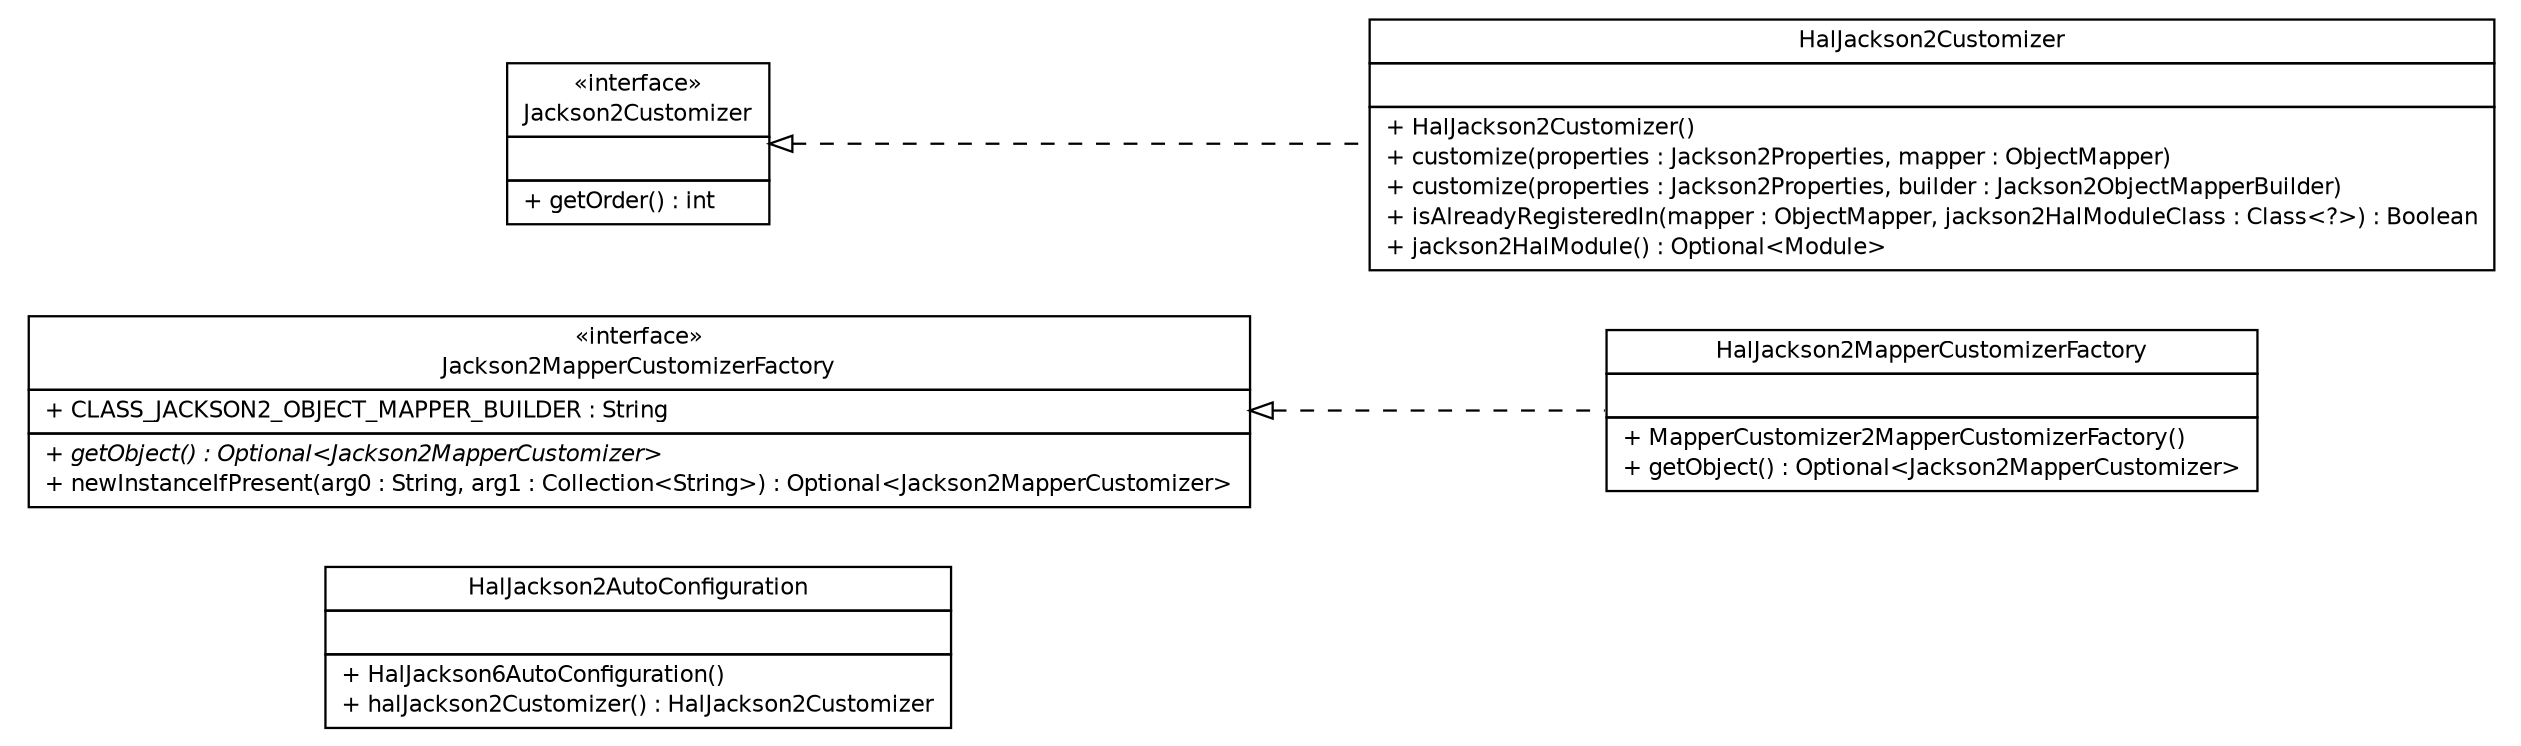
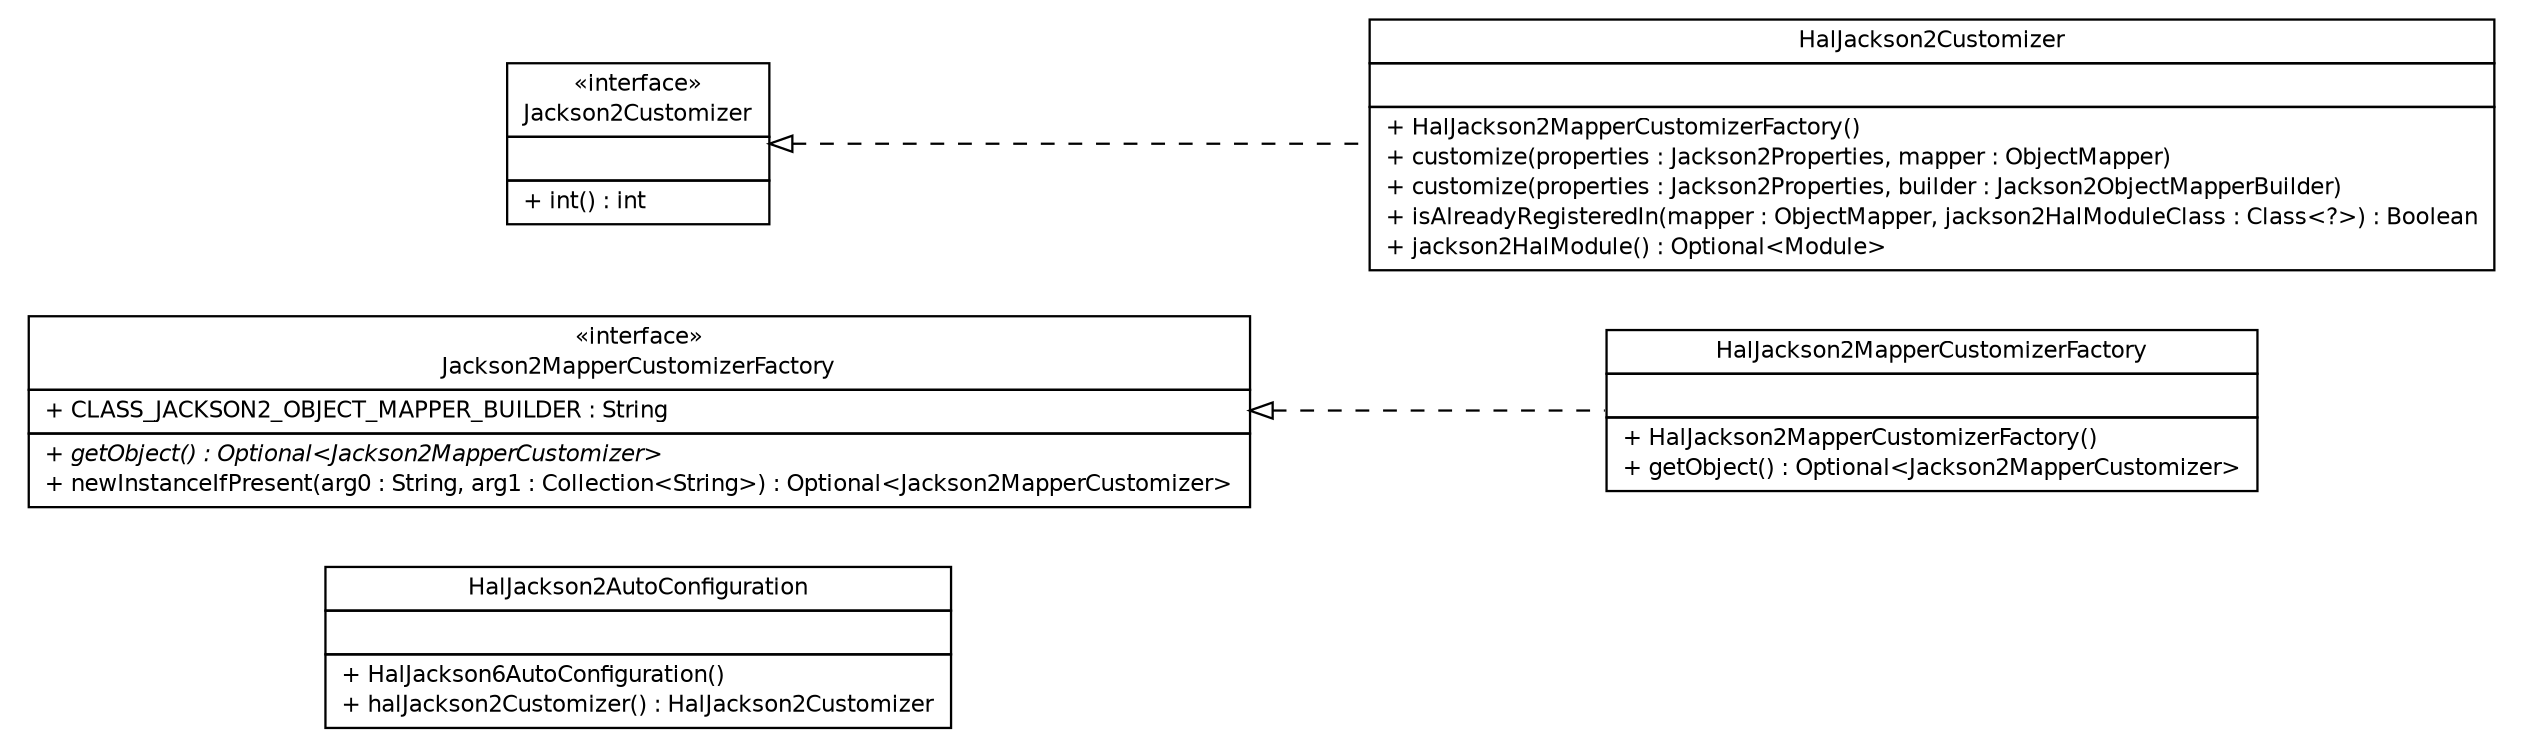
node "HalJackson2Customizer": text "+ HalJackson2Customizer()" -> "+ HalJackson2MapperCustomizerFactory()"
node "Jackson2Customizer": text "+ getOrder() : int" -> "+ int() : int"
node "HalJackson2MapperCustomizerFactory": text "+ MapperCustomizer2MapperCustomizerFactory()" -> "+ HalJackson2MapperCustomizerFactory()"
